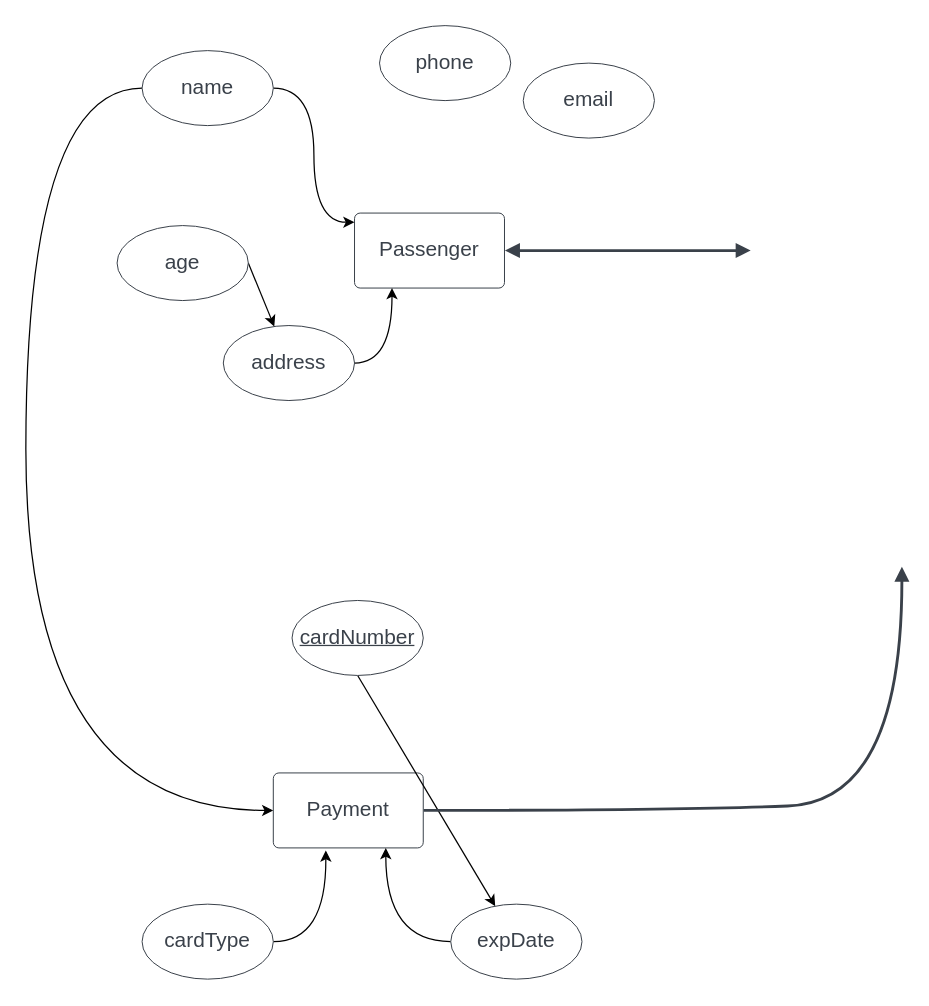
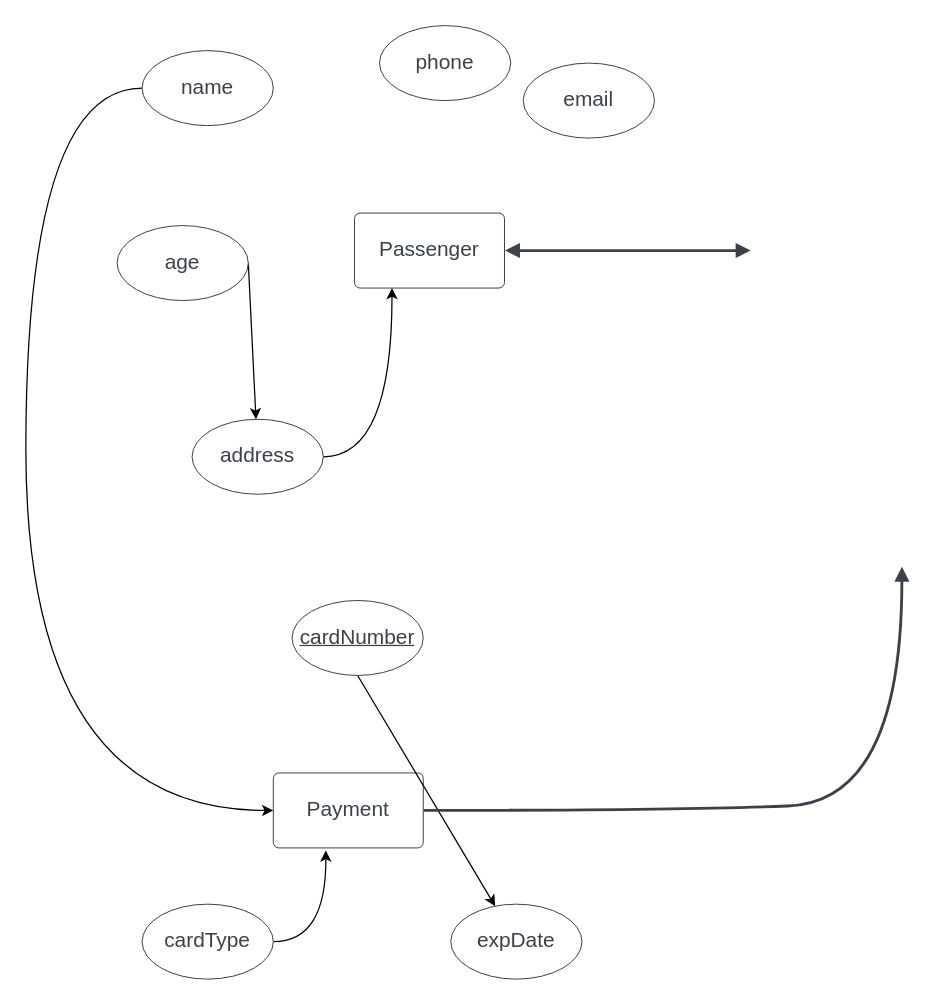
edge "name" -> "Passenger": removed
node "address": moved (289, 363) -> (258, 457)
edge "expDate" -> "Payment": removed
